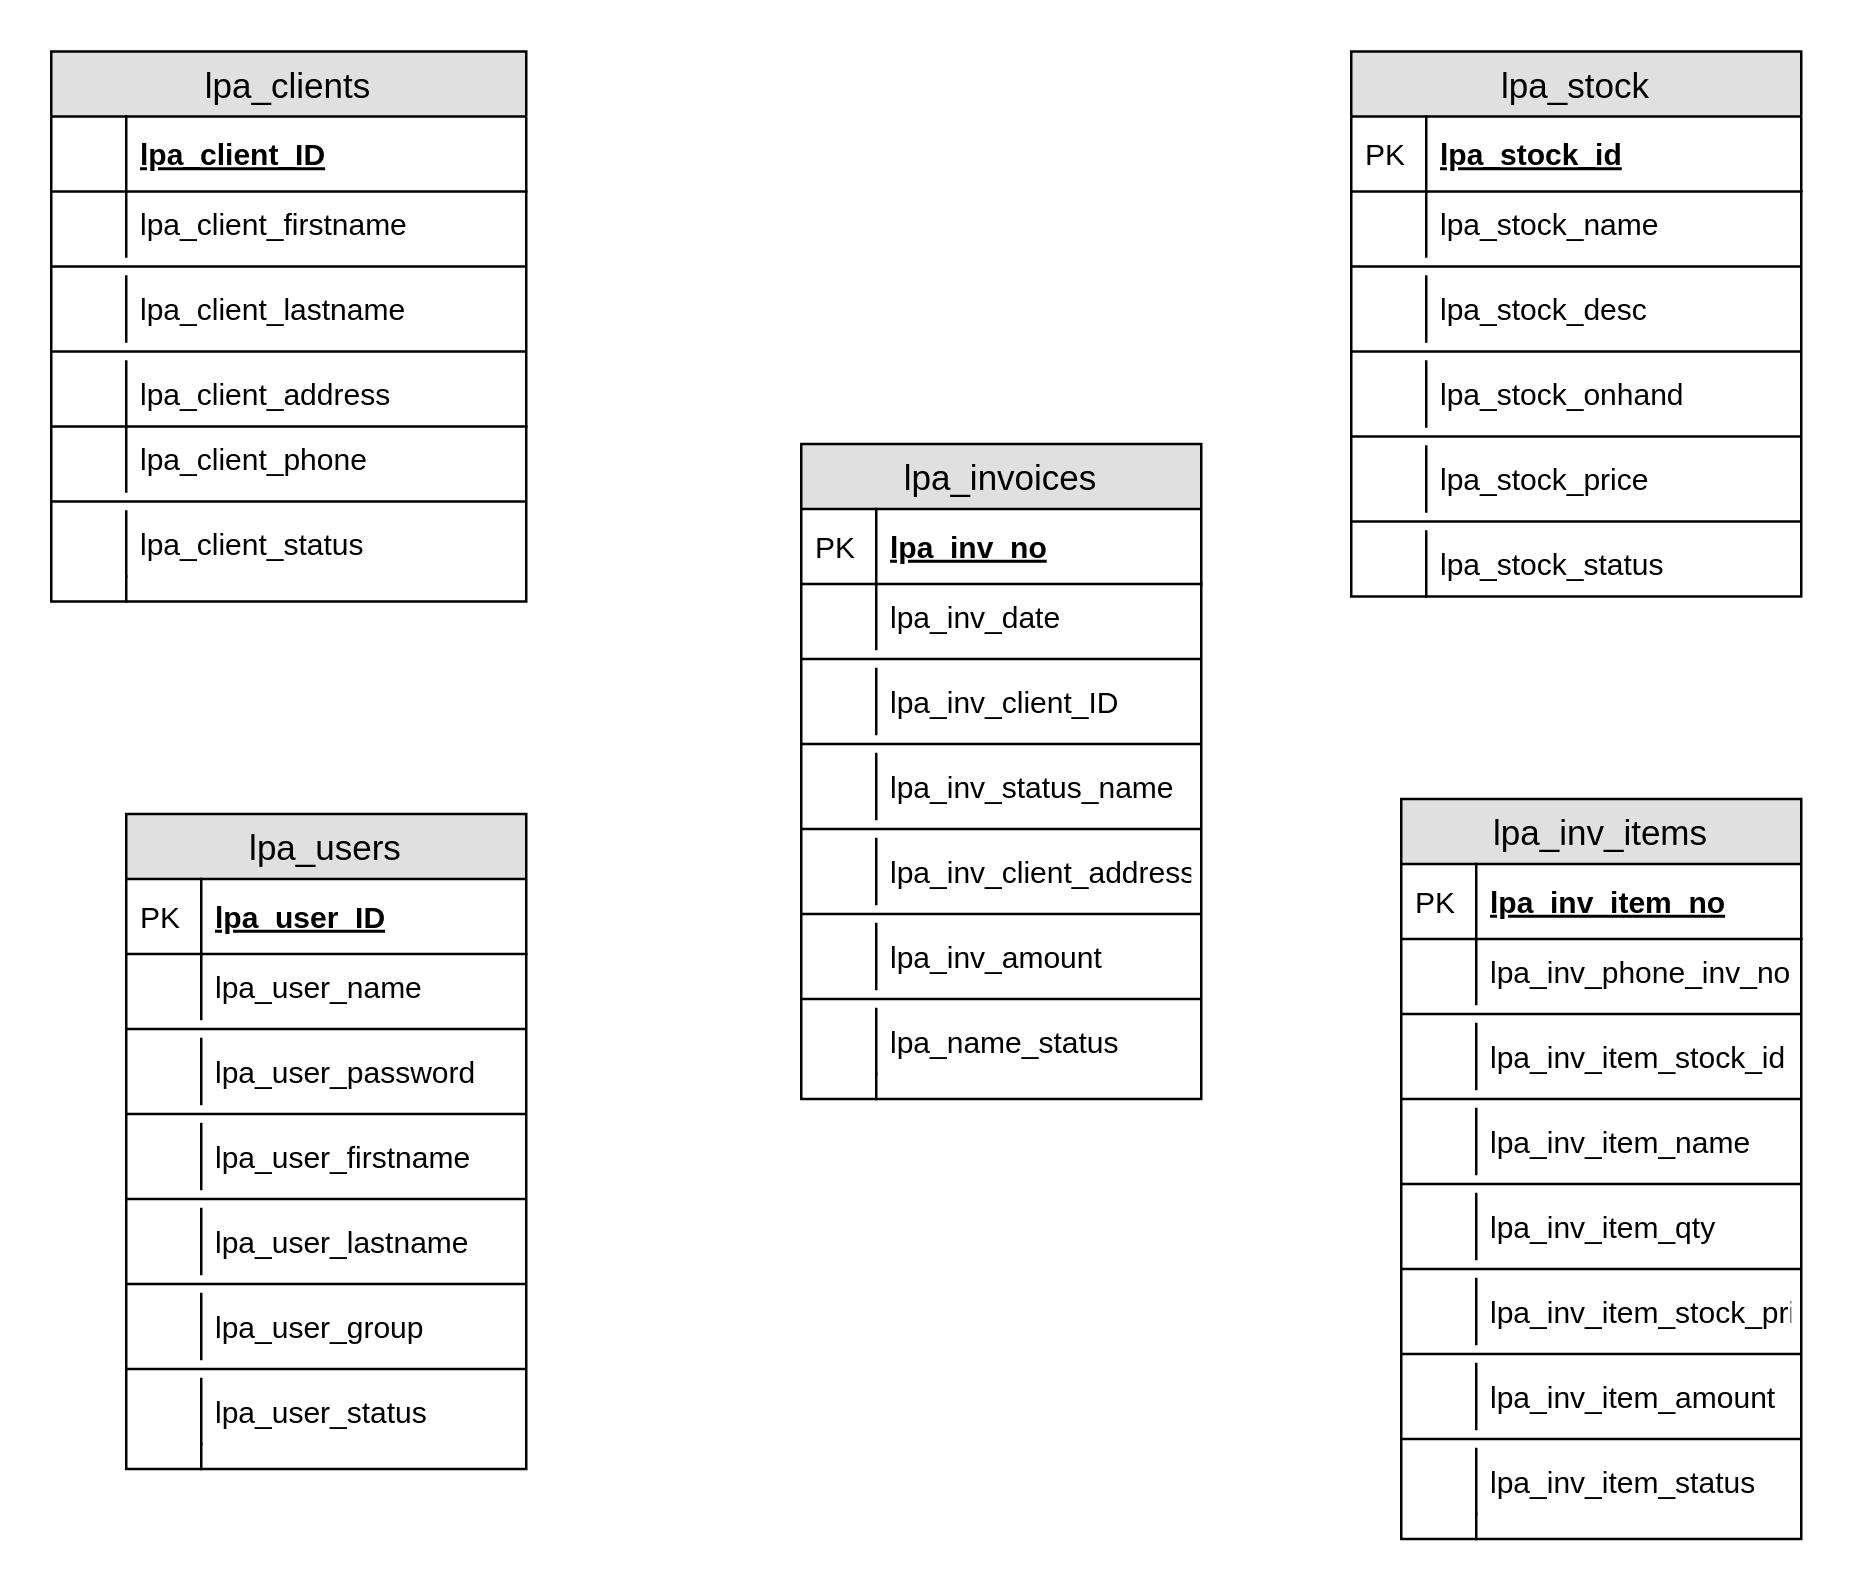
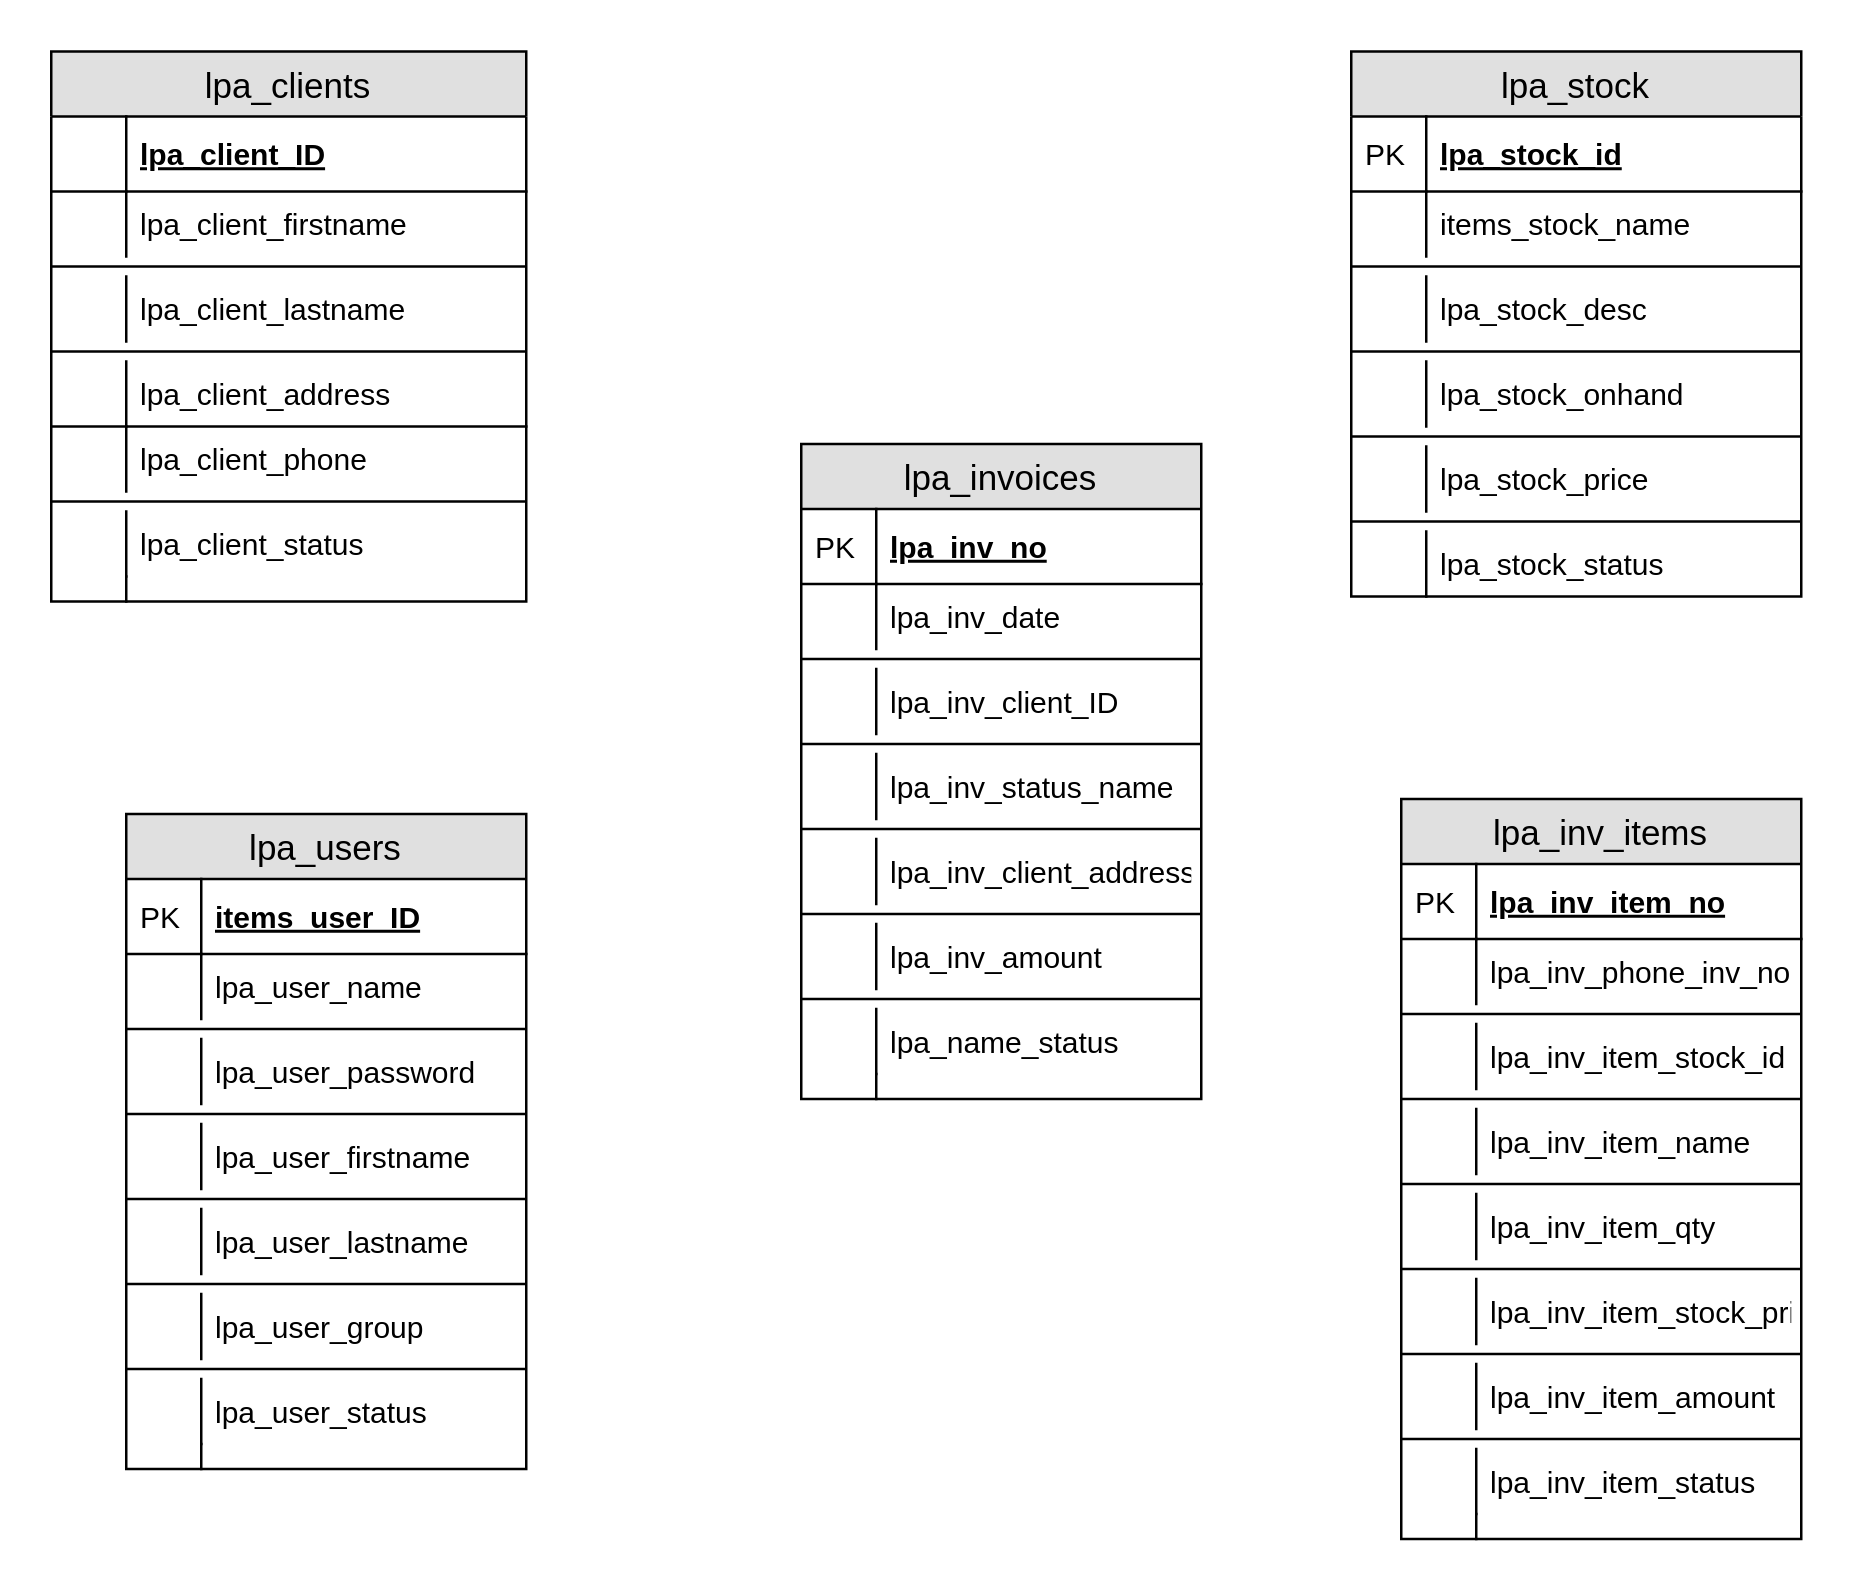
node "lpa_stock_name": label "lpa_stock_name" -> "items_stock_name"
node "lpa_user_ID": label "lpa_user_ID" -> "items_user_ID"
